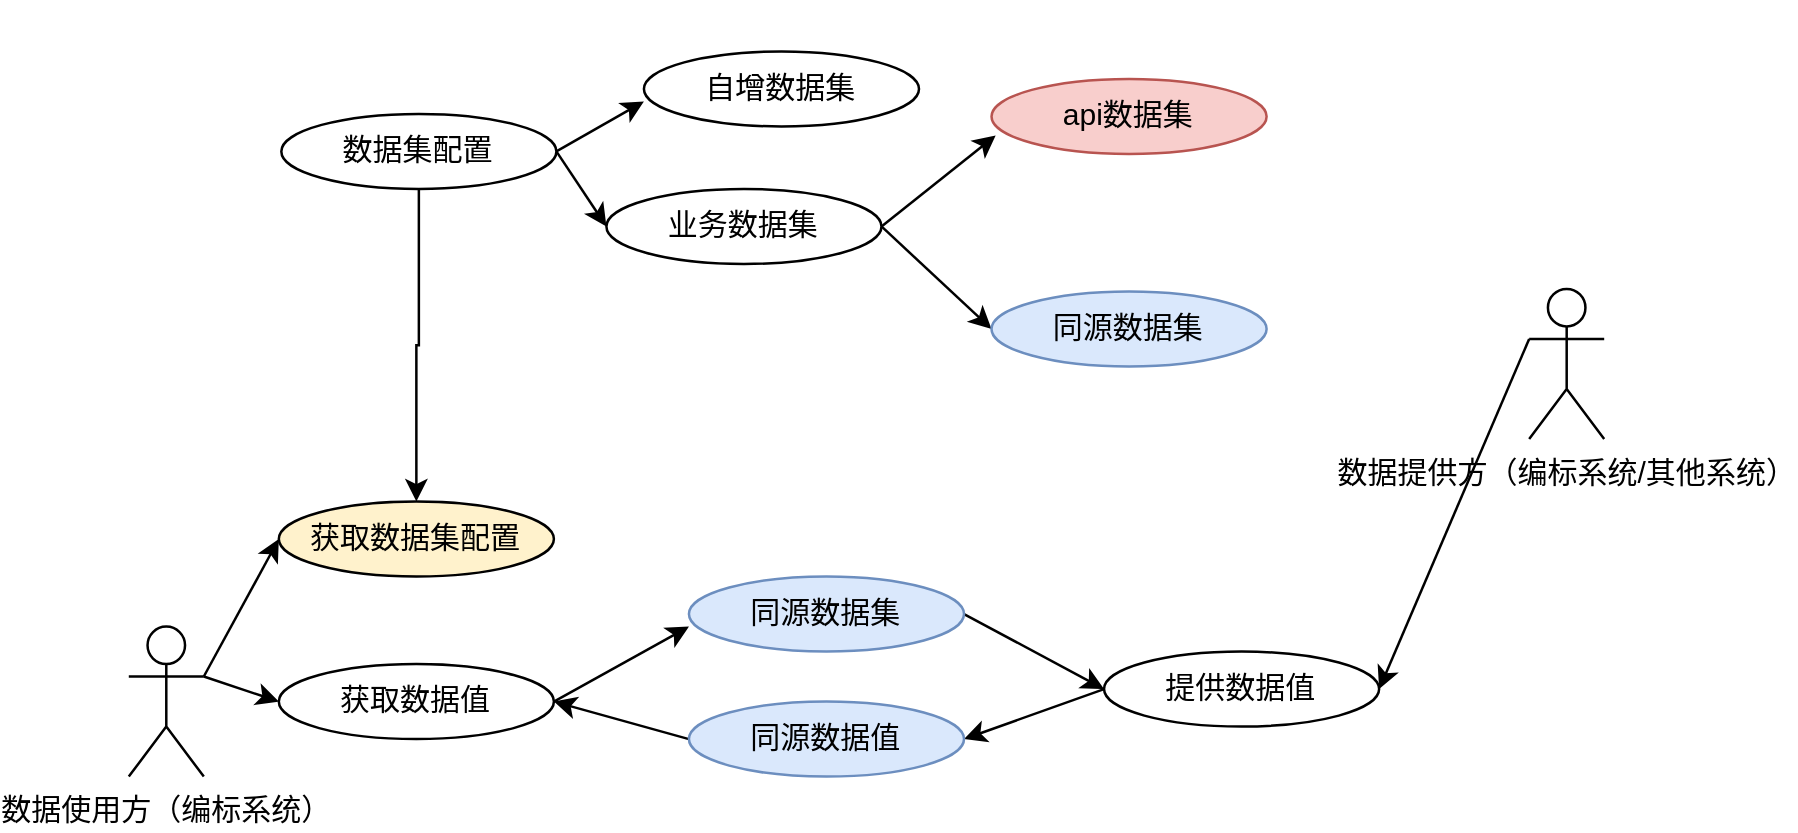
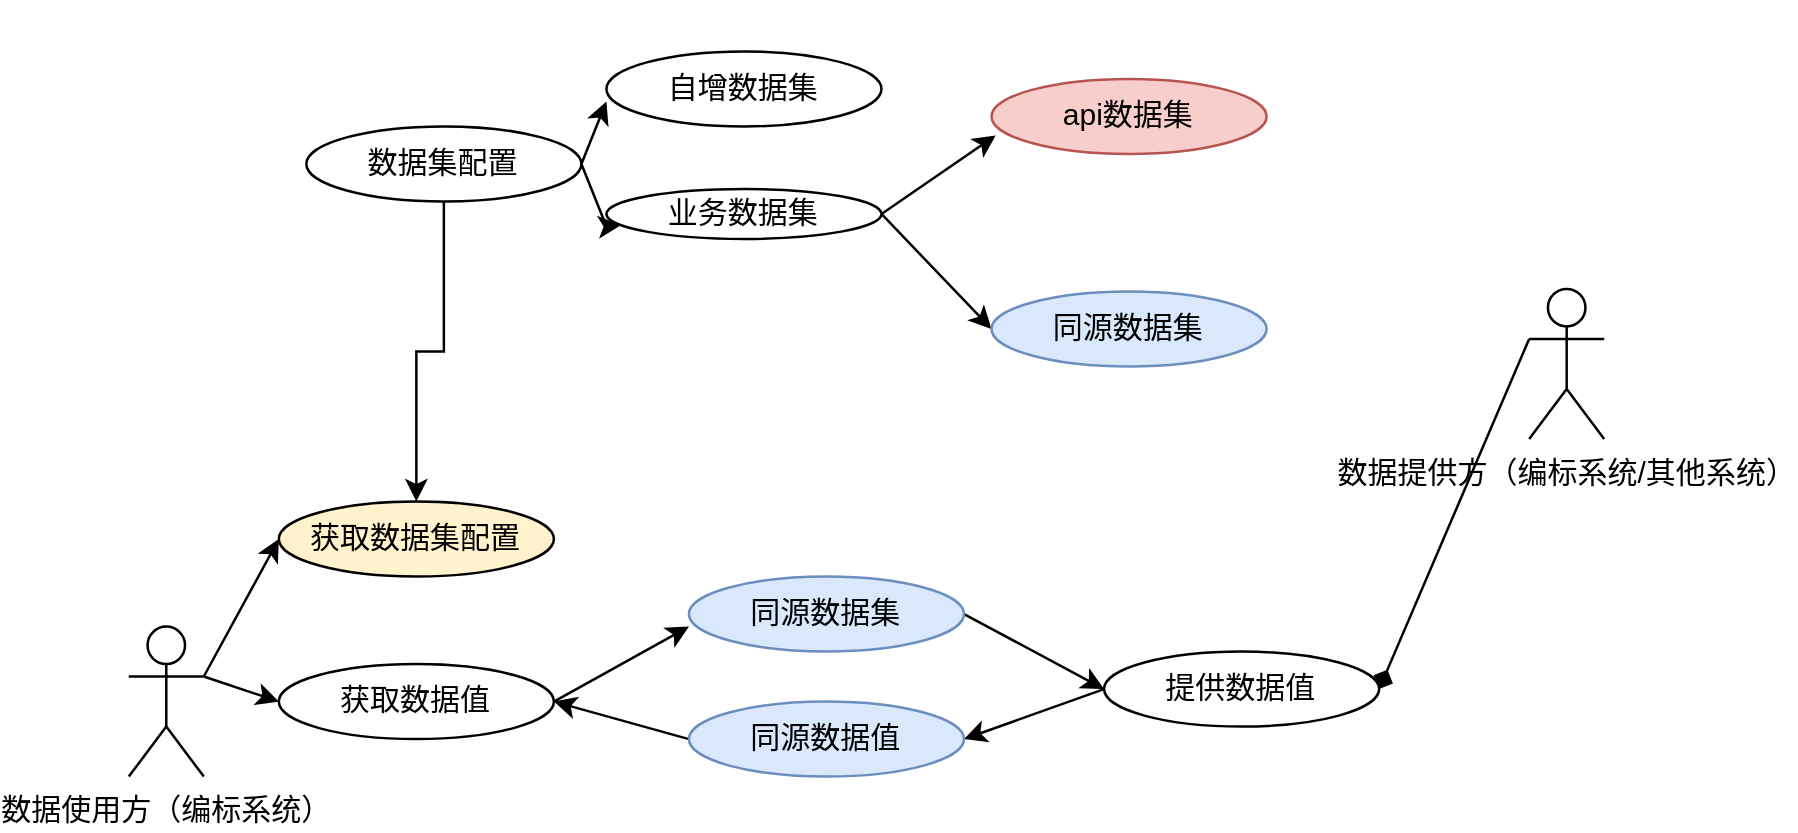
node "自增数据集": moved (781, 89) -> (744, 89)
node "数据集配置": moved (419, 151) -> (444, 164)
node "业务数据集": size 275x75 -> 275x50
edge "数据提供方（编标系统/其他系统）" -> "提供数据值": arrowhead classic -> diamond
